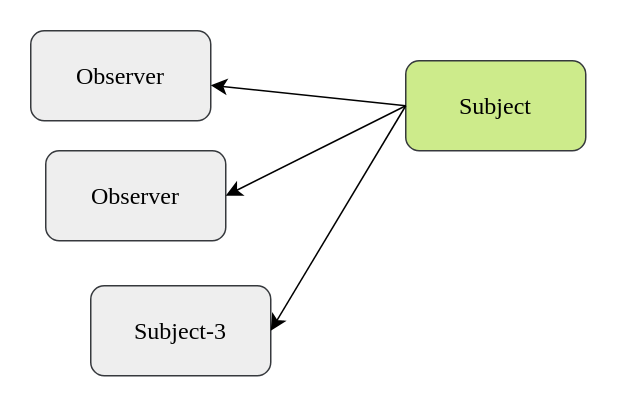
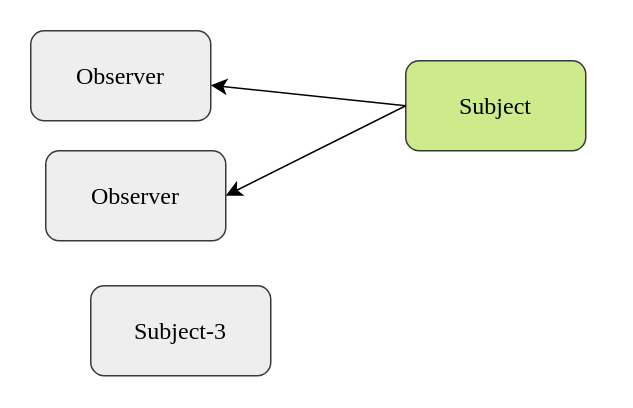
edge "Subject" -> "Subject-3": removed
